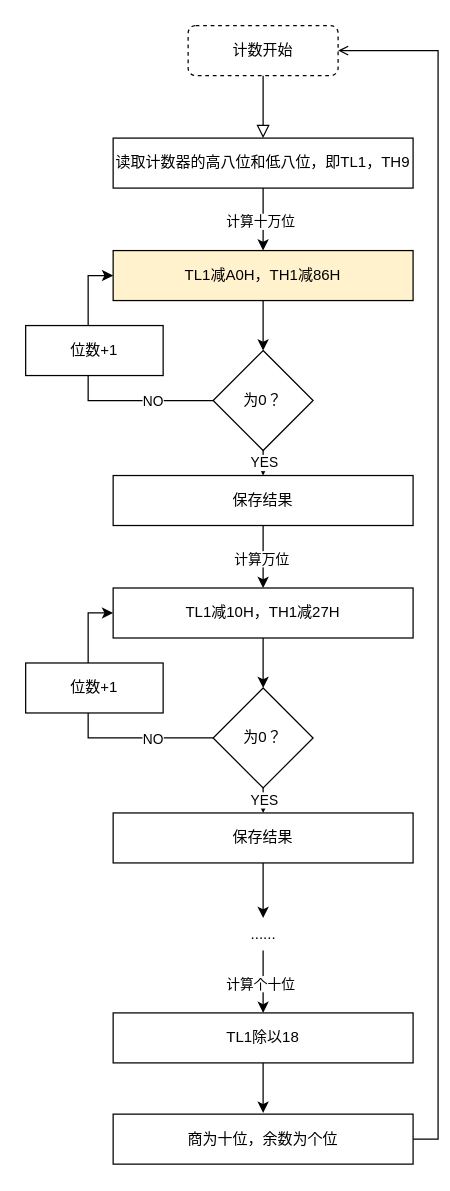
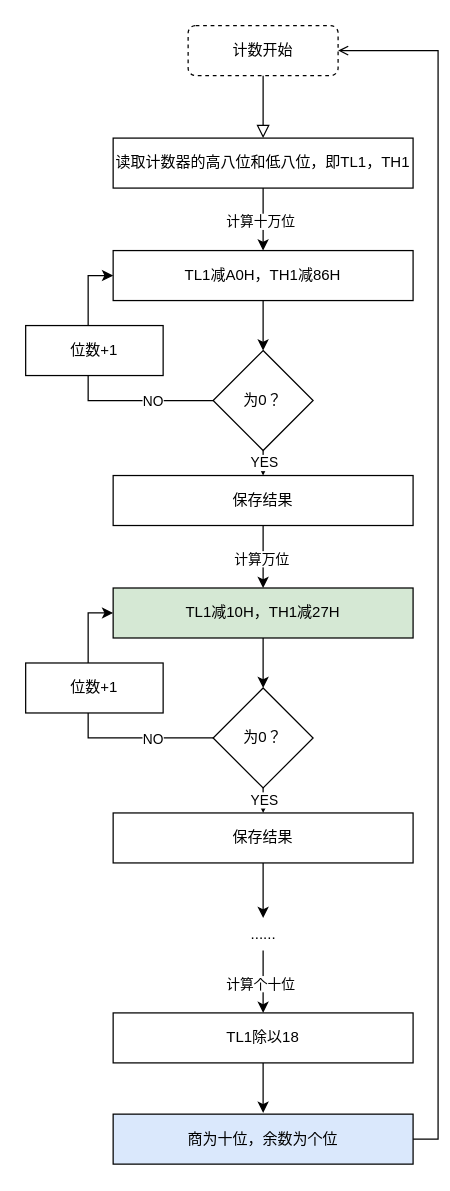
node "读取计数器的高八位和低八位，即TL1，TH9": label "读取计数器的高八位和低八位，即TL1，TH9" -> "读取计数器的高八位和低八位，即TL1，TH1"
node "TL1减A0H，TH1减86H": fillcolor #fff2cc -> #ffffff
node "TL1减10H，TH1减27H": fillcolor #ffffff -> #d5e8d4
node "商为十位，余数为个位": fillcolor #ffffff -> #dae8fc
